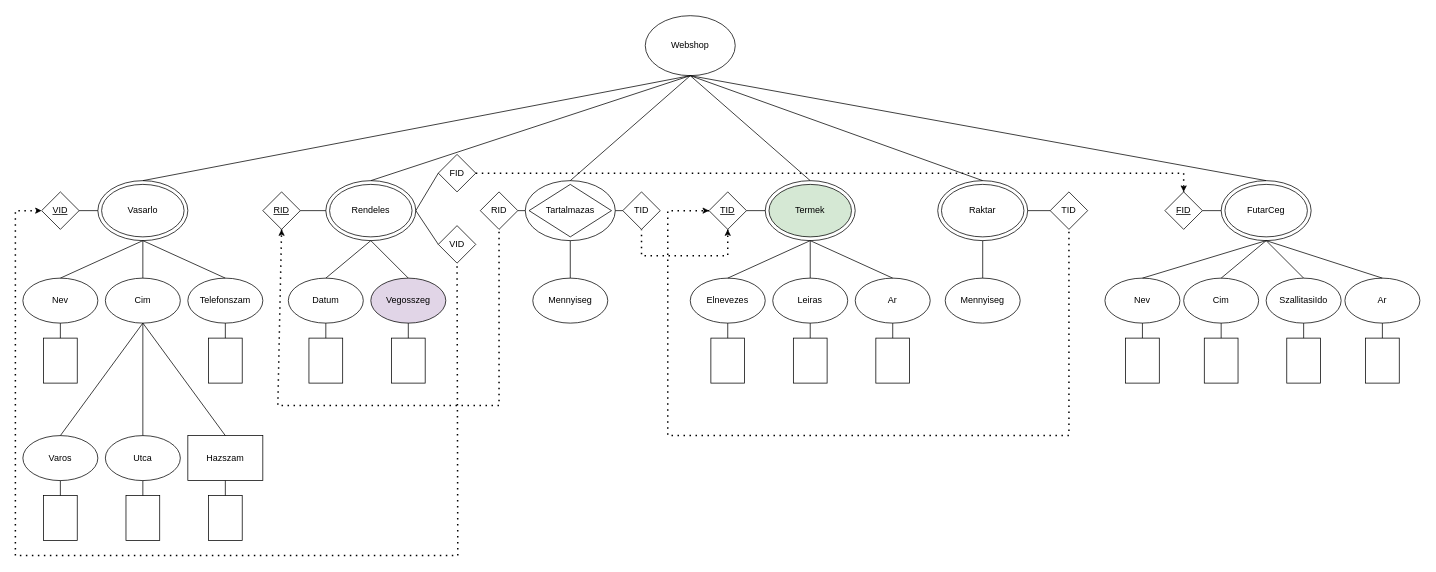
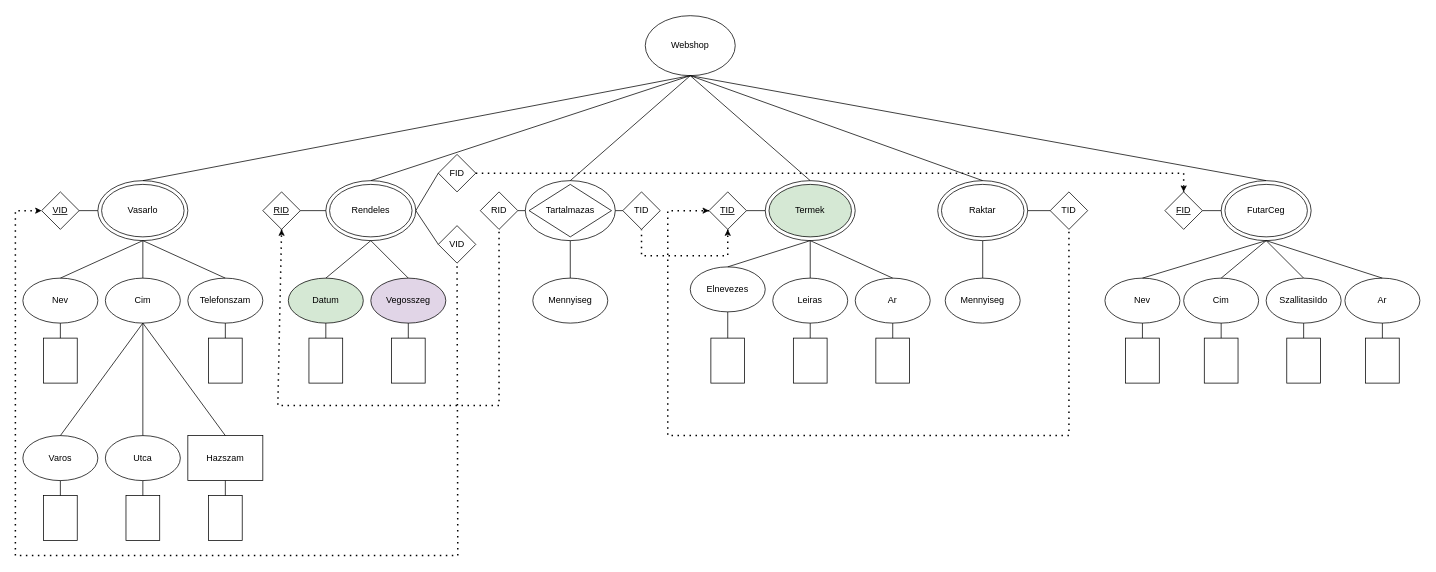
node "Datum": fillcolor #ffffff -> #d5e8d4
node "Elnevezes": moved (728, 300) -> (728, 289)
